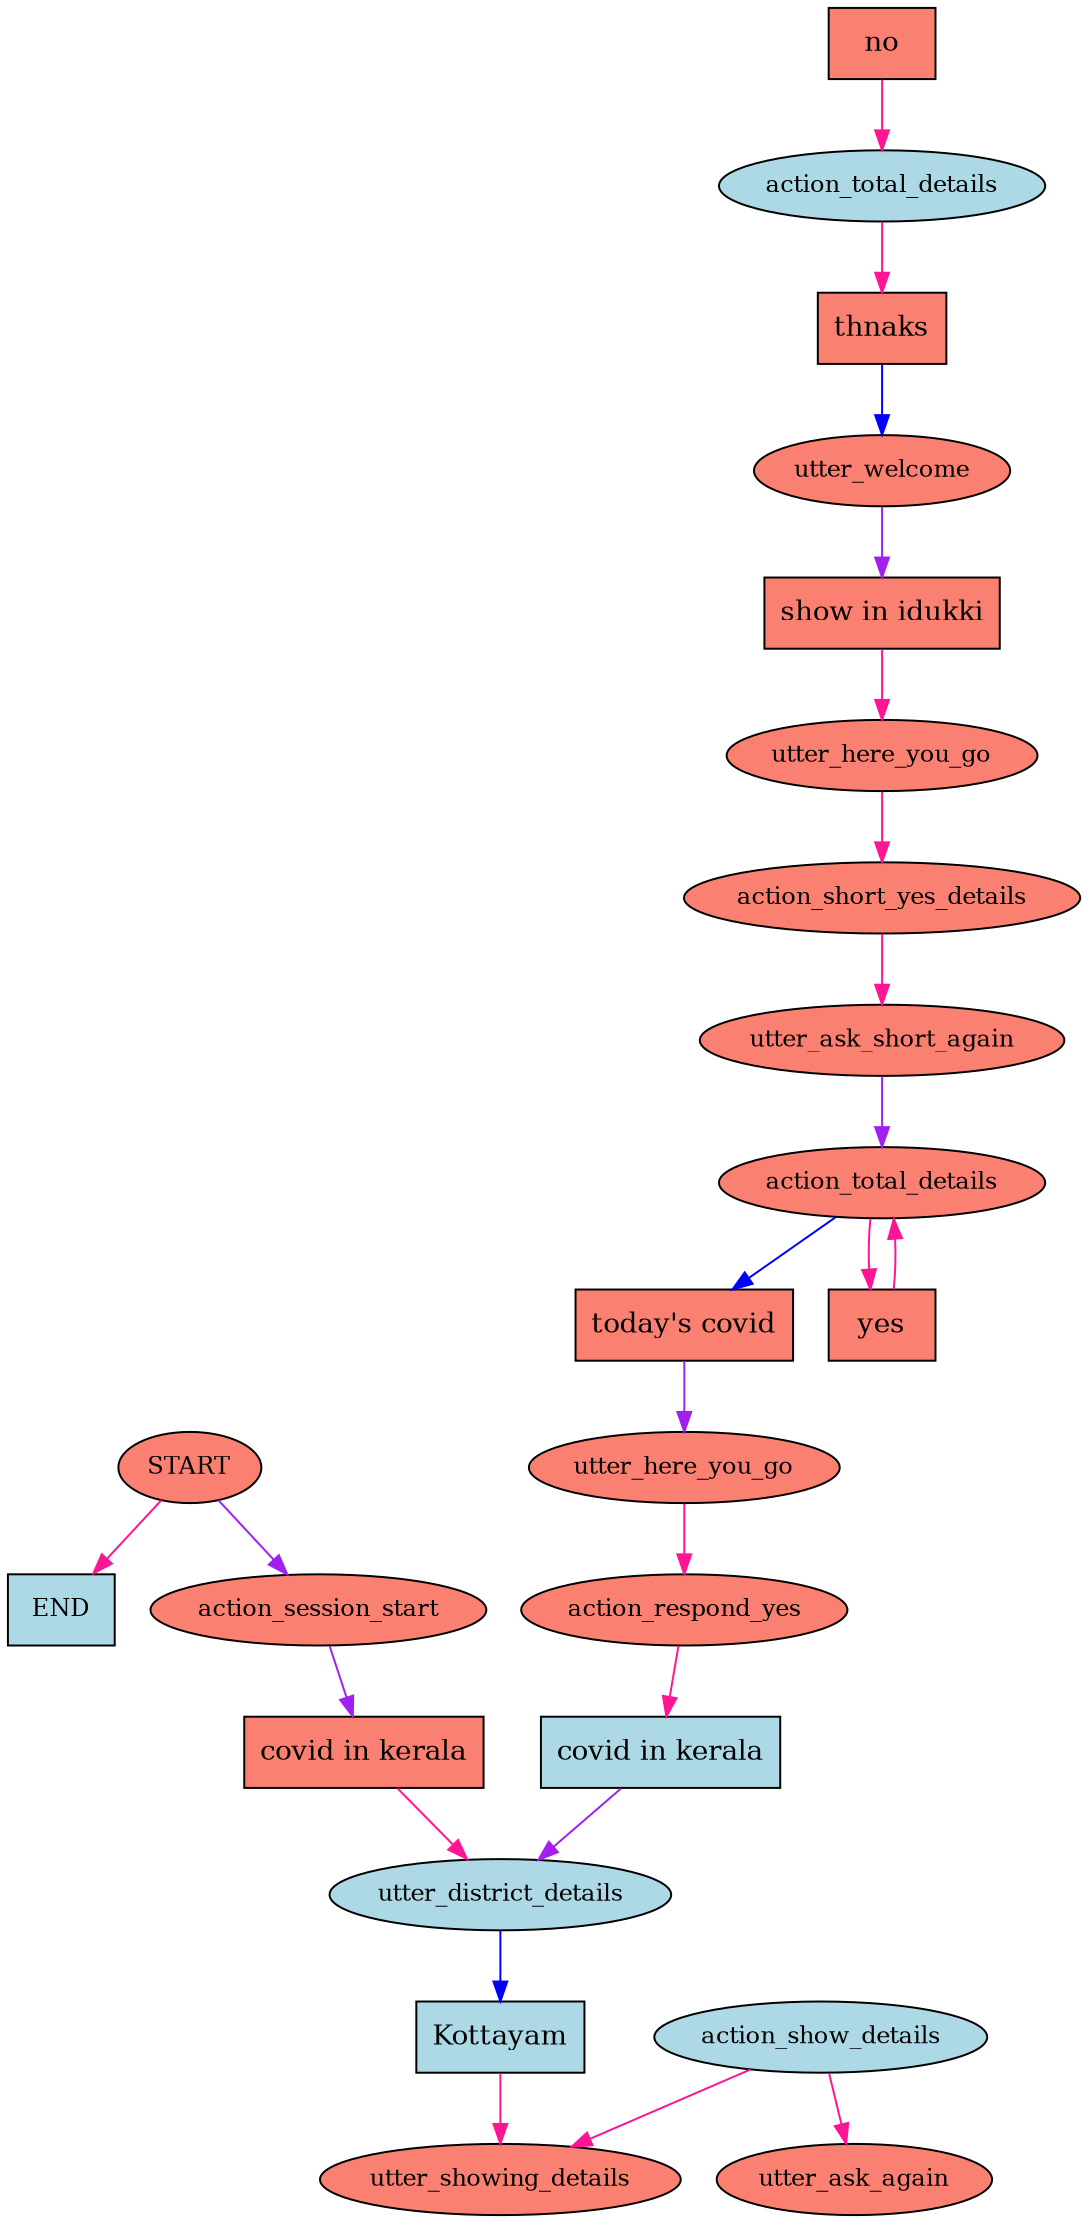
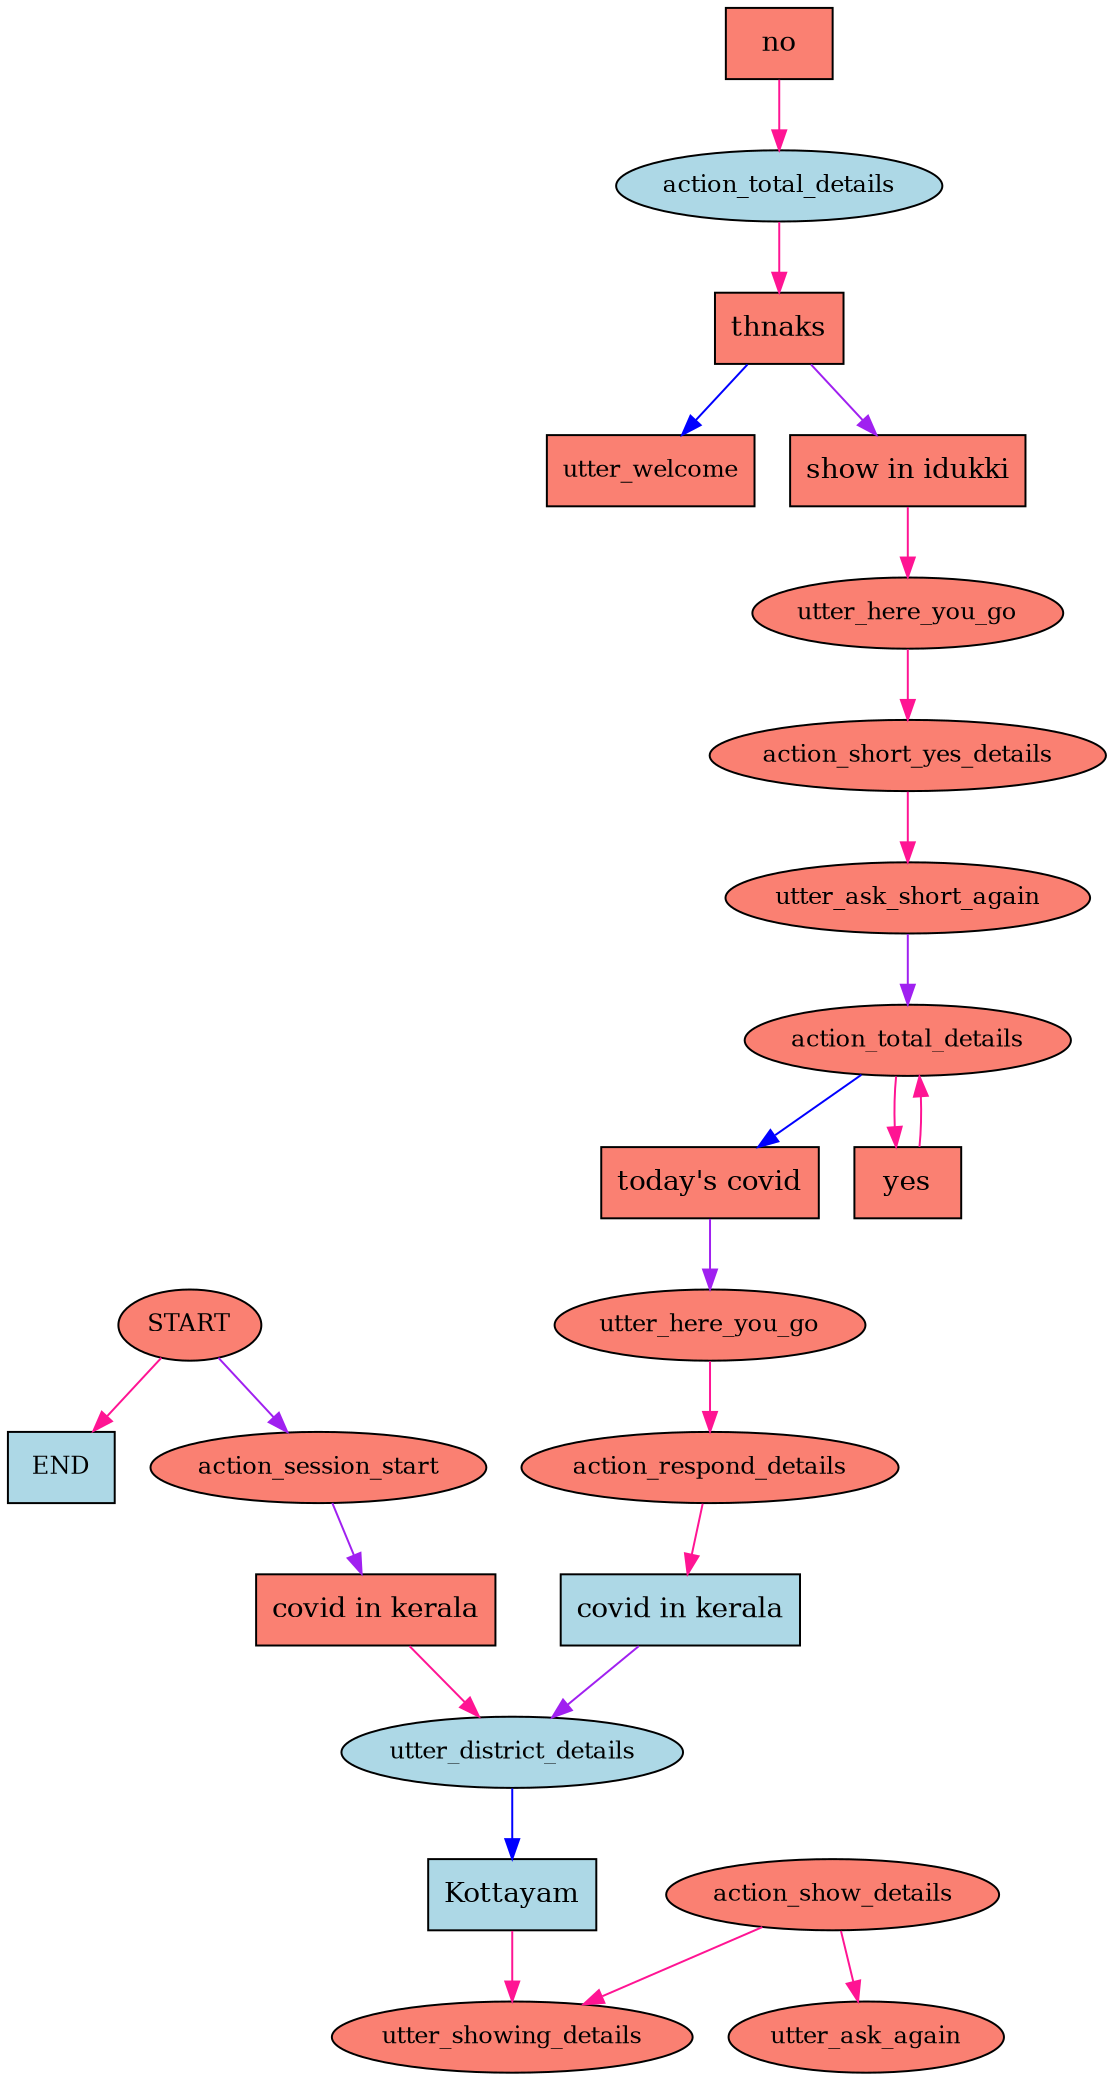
node "utter_welcome": shape ellipse -> box
edge "utter_welcome" -> "show in idukki": now "thnaks" -> "show in idukki"
node "action_respond_yes": label "action_respond_yes" -> "action_respond_details"
node "action_show_details": fillcolor lightblue -> salmon
